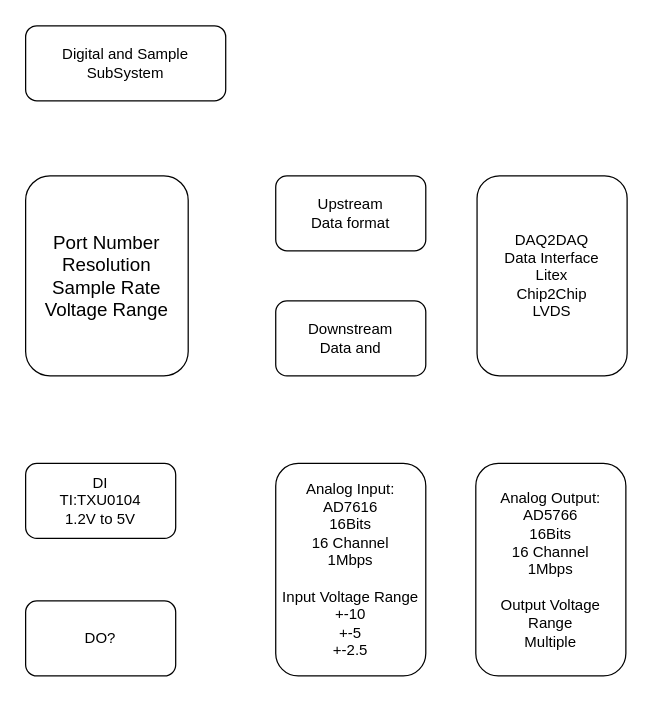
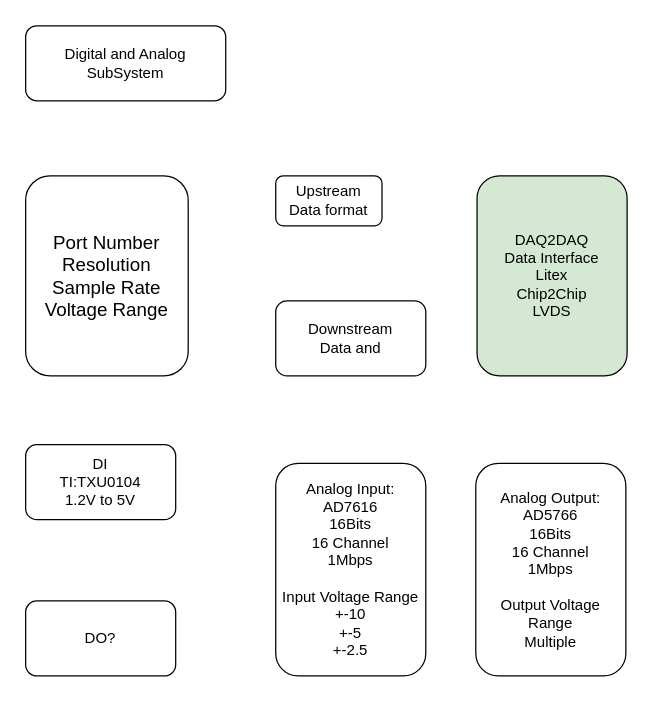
node "Digital and Sample SubSystem": label "Digital and Sample SubSystem" -> "Digital and Analog SubSystem"
node "Upstream Data format": size 150x75 -> 106x50
node "DAQ2DAQ Data Interface Litex Chip2Chip LVDS": fillcolor #ffffff -> #d5e8d4
node "DI TI:TXU0104 1.2V to 5V": moved (101, 501) -> (101, 482)
